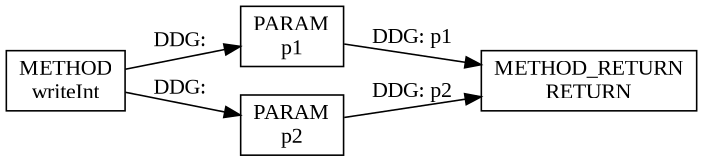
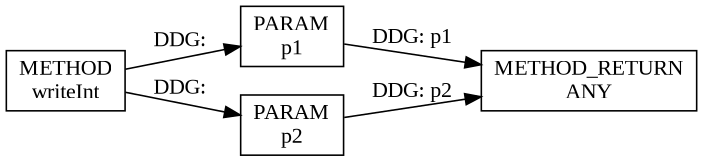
node "METHOD_RETURN": text "RETURN" -> "ANY"
